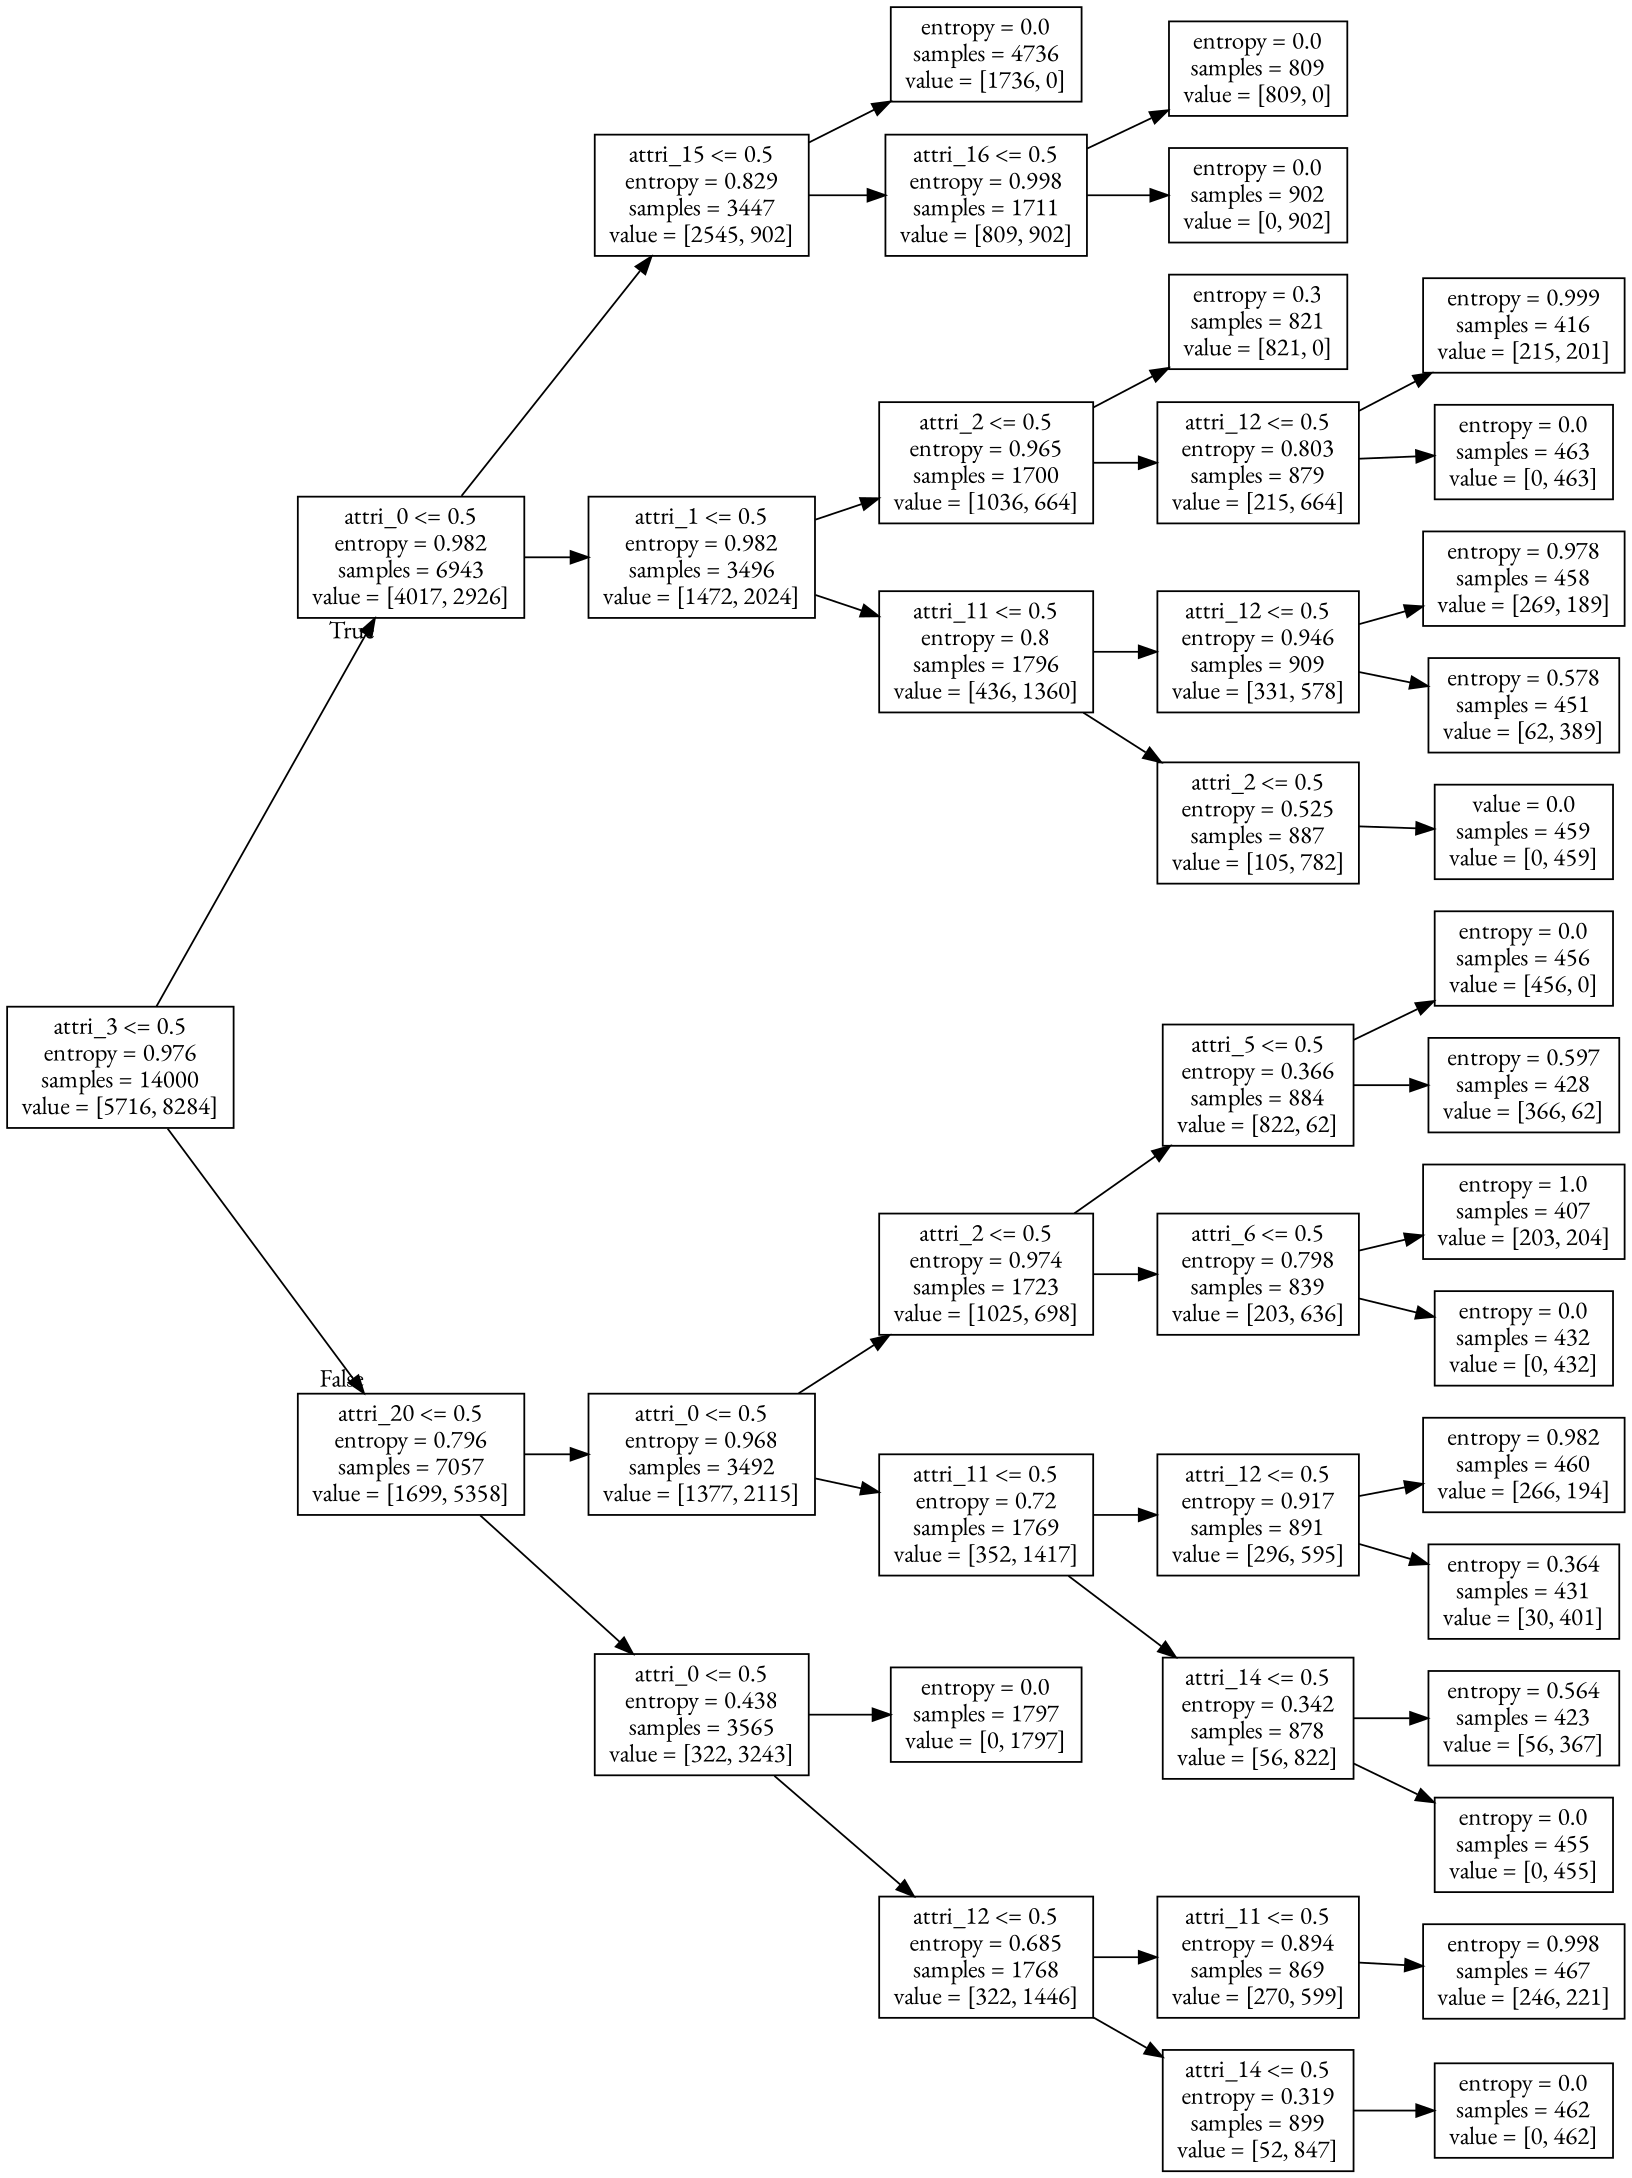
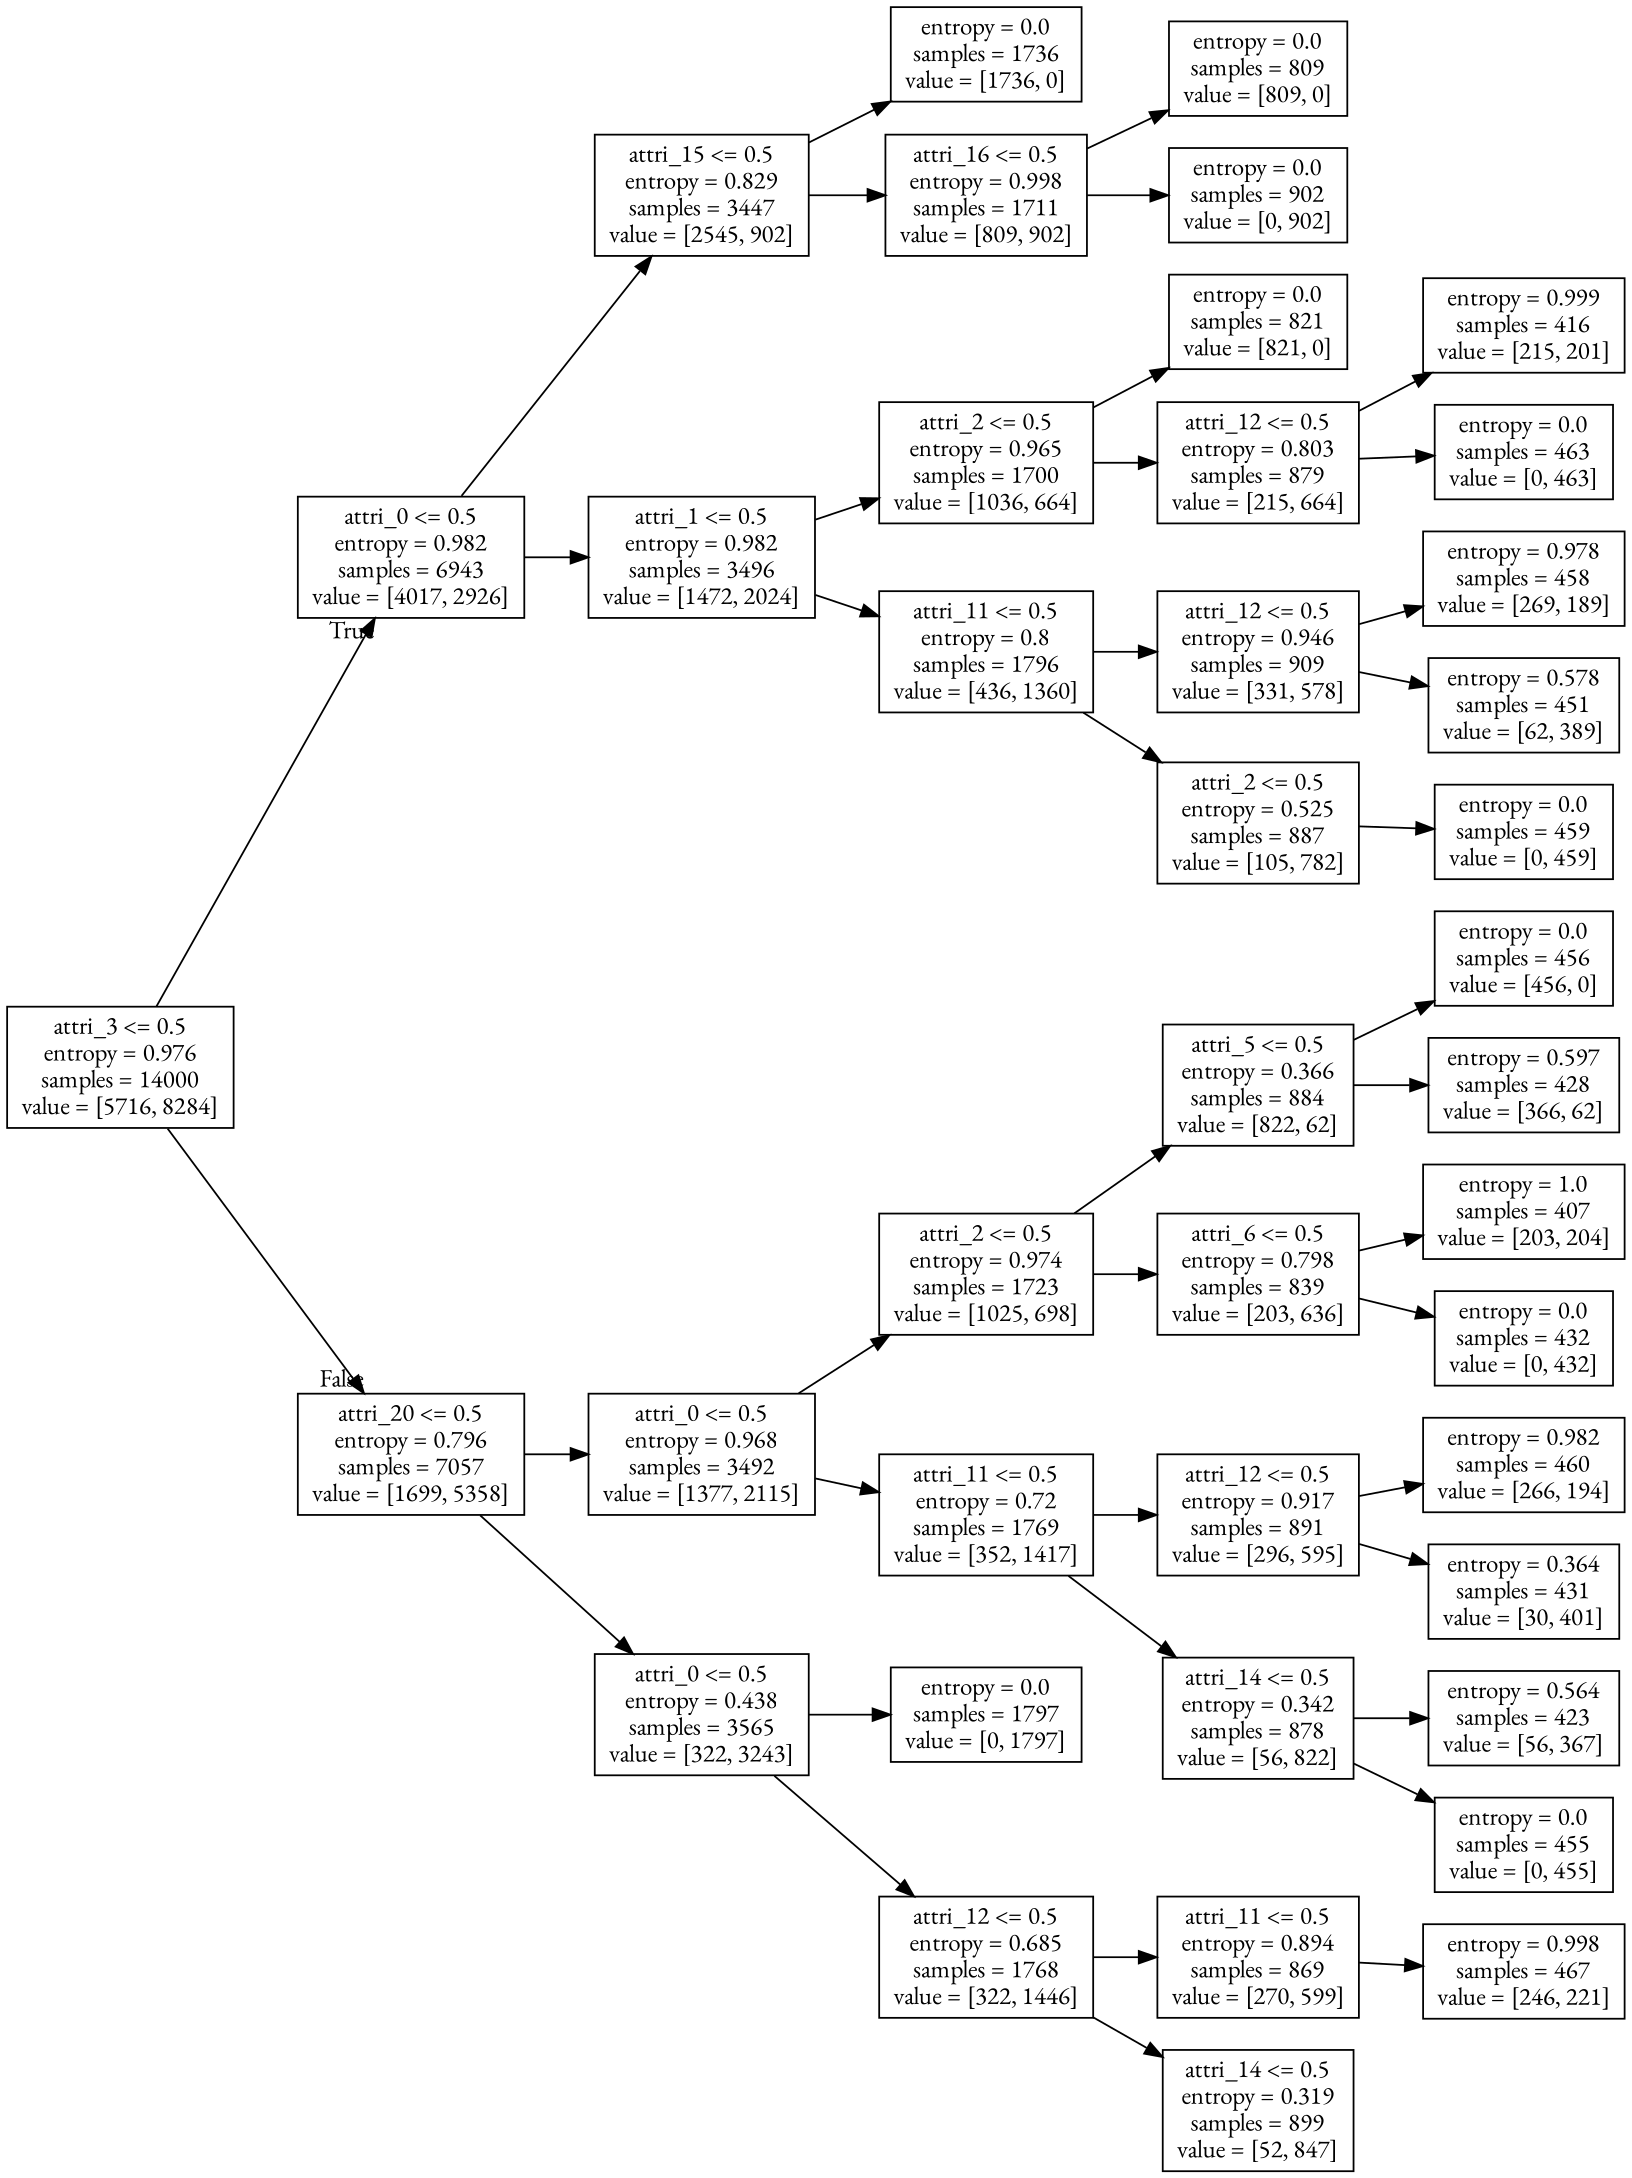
node "entropy = 0.0 samples = 4736 value = [1736, 0]": label "entropy = 0.0 samples = 4736 value = [1736, 0]" -> "entropy = 0.0 samples = 1736 value = [1736, 0]"
node "entropy = 0.3 samples = 821 value = [821, 0]": label "entropy = 0.3 samples = 821 value = [821, 0]" -> "entropy = 0.0 samples = 821 value = [821, 0]"
node "value = 0.0 samples = 459 value = [0, 459]": label "value = 0.0 samples = 459 value = [0, 459]" -> "entropy = 0.0 samples = 459 value = [0, 459]"
node "entropy = 0.0 samples = 462 value = [0, 462]": removed
